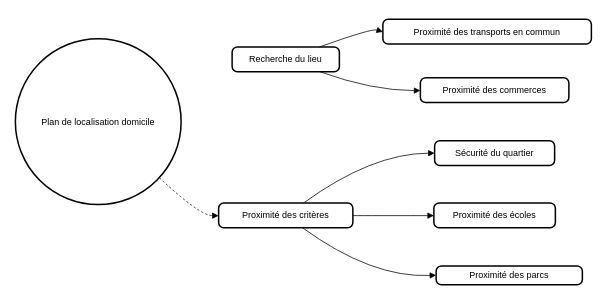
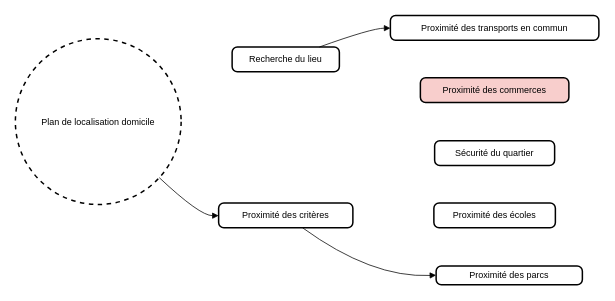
node "Proximité des transports en commun": moved (487, 32) -> (495, 28)
edge "Recherche du lieu" -> "Proximité des commerces": removed
node "Proximité des commerces": fillcolor #ffffff -> #f8cecc
node "Plan de localisation domicile": style solid -> dashed
edge "Proximité des critères" -> "Sécurité du quartier": removed
edge "Plan de localisation domicile" -> "Proximité des critères": style dashed -> solid
edge "Proximité des critères" -> "Proximité des écoles": removed
